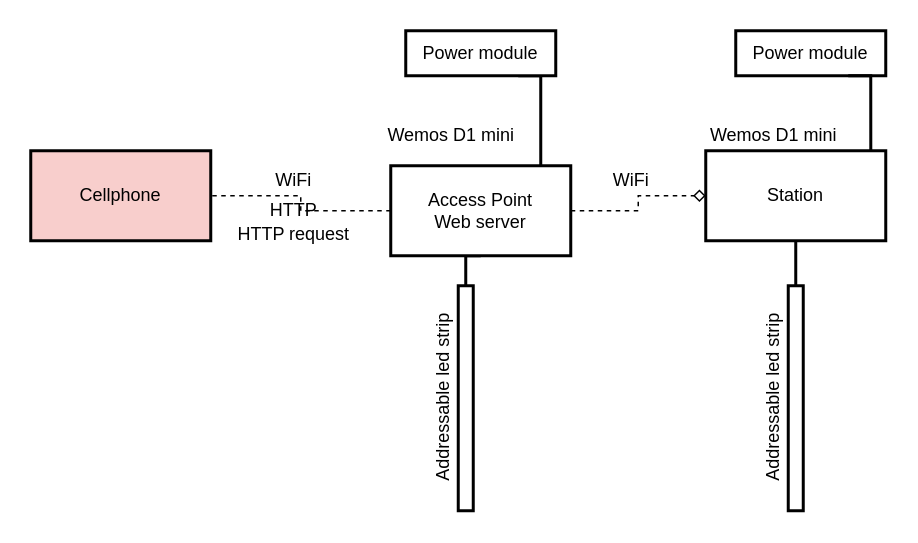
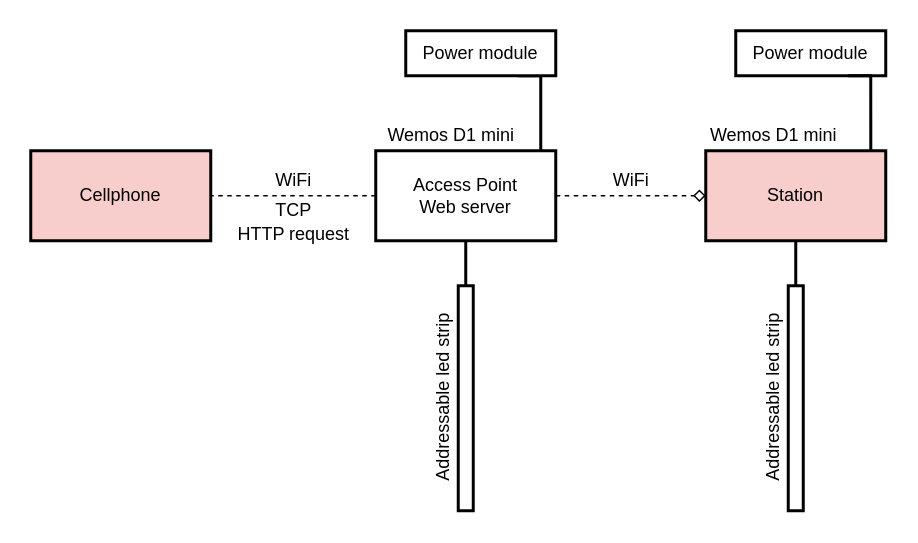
node "Station": fillcolor #ffffff -> #f8cecc
node "HTTP": label "HTTP" -> "TCP"
node "Access Point Web server": moved (481, 211) -> (466, 196)
